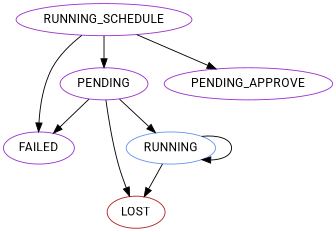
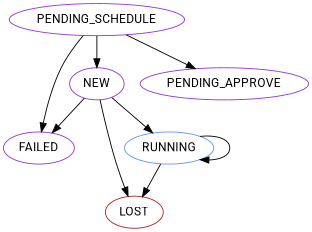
node "RUNNING_SCHEDULE": label "RUNNING_SCHEDULE" -> "PENDING_SCHEDULE"
node "PENDING": label "PENDING" -> "NEW"
